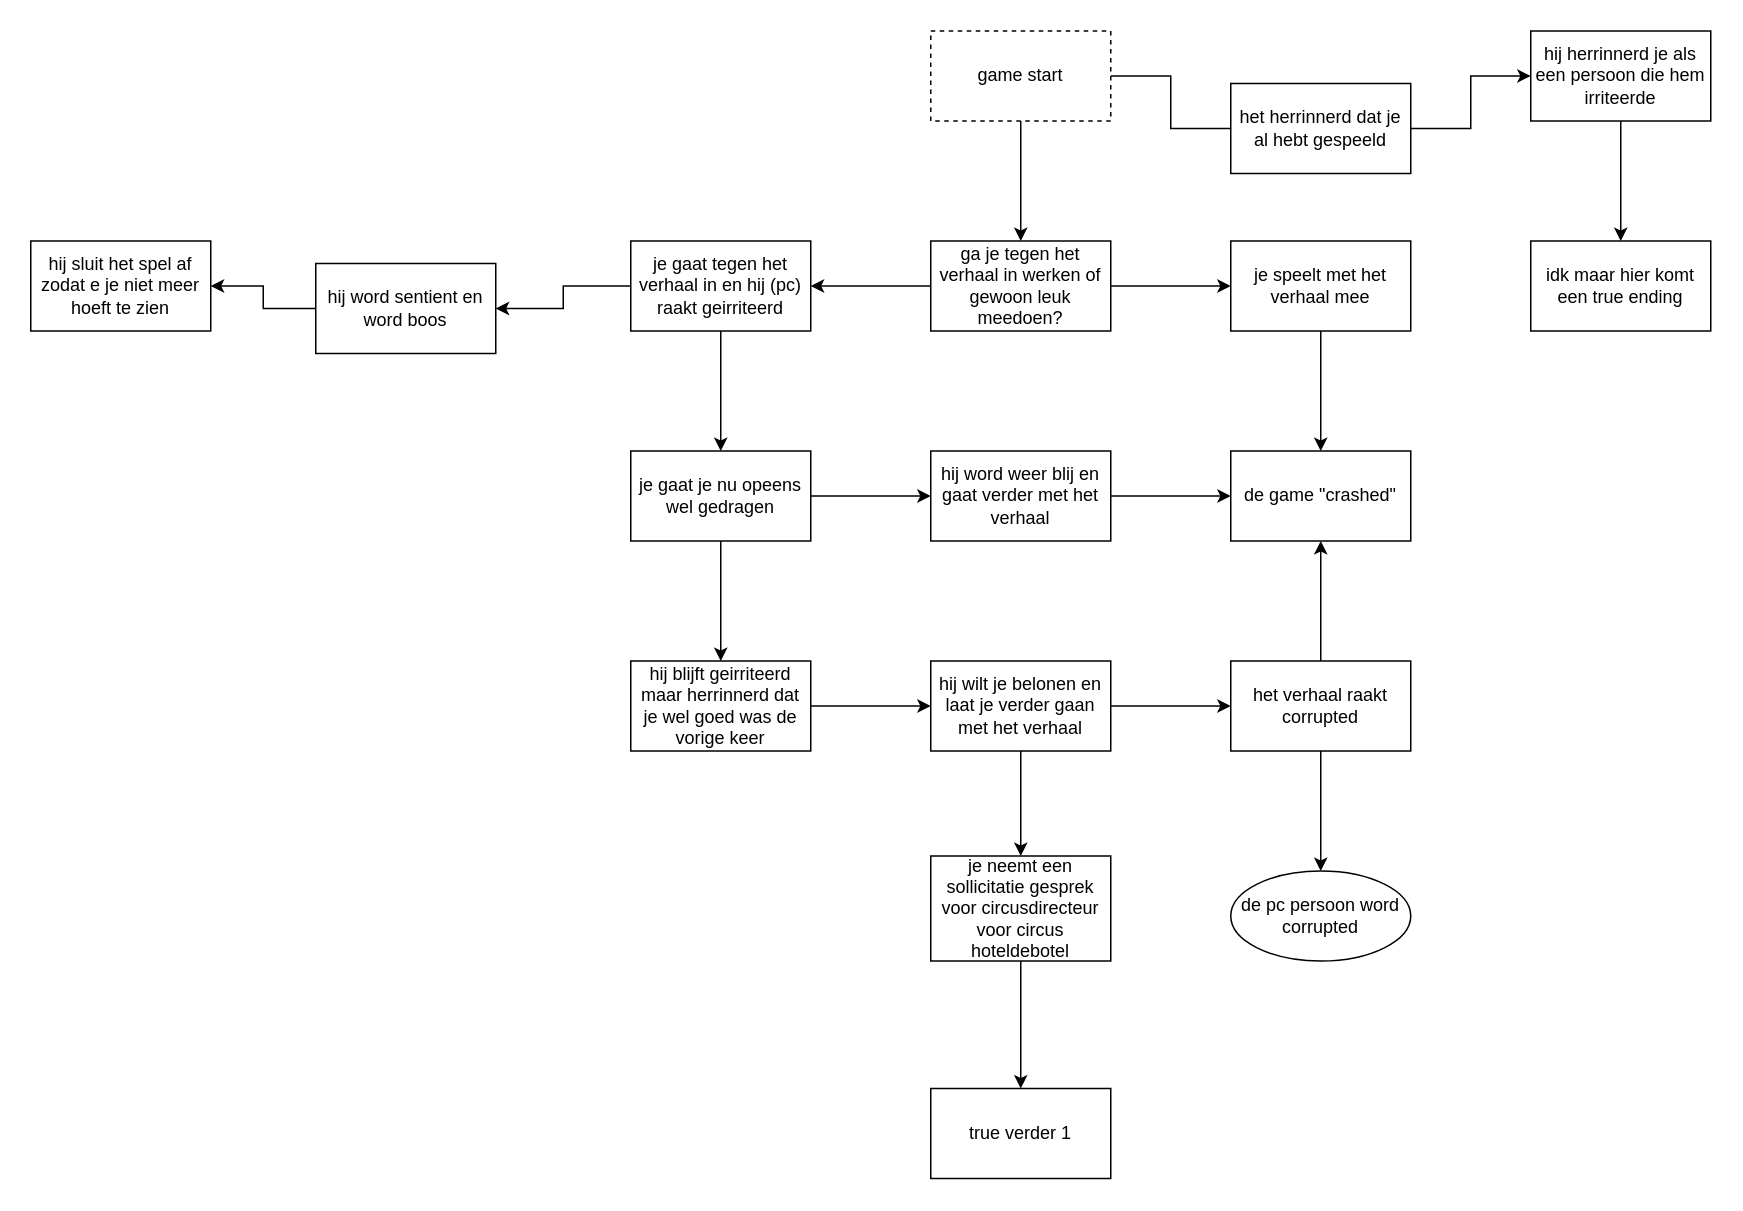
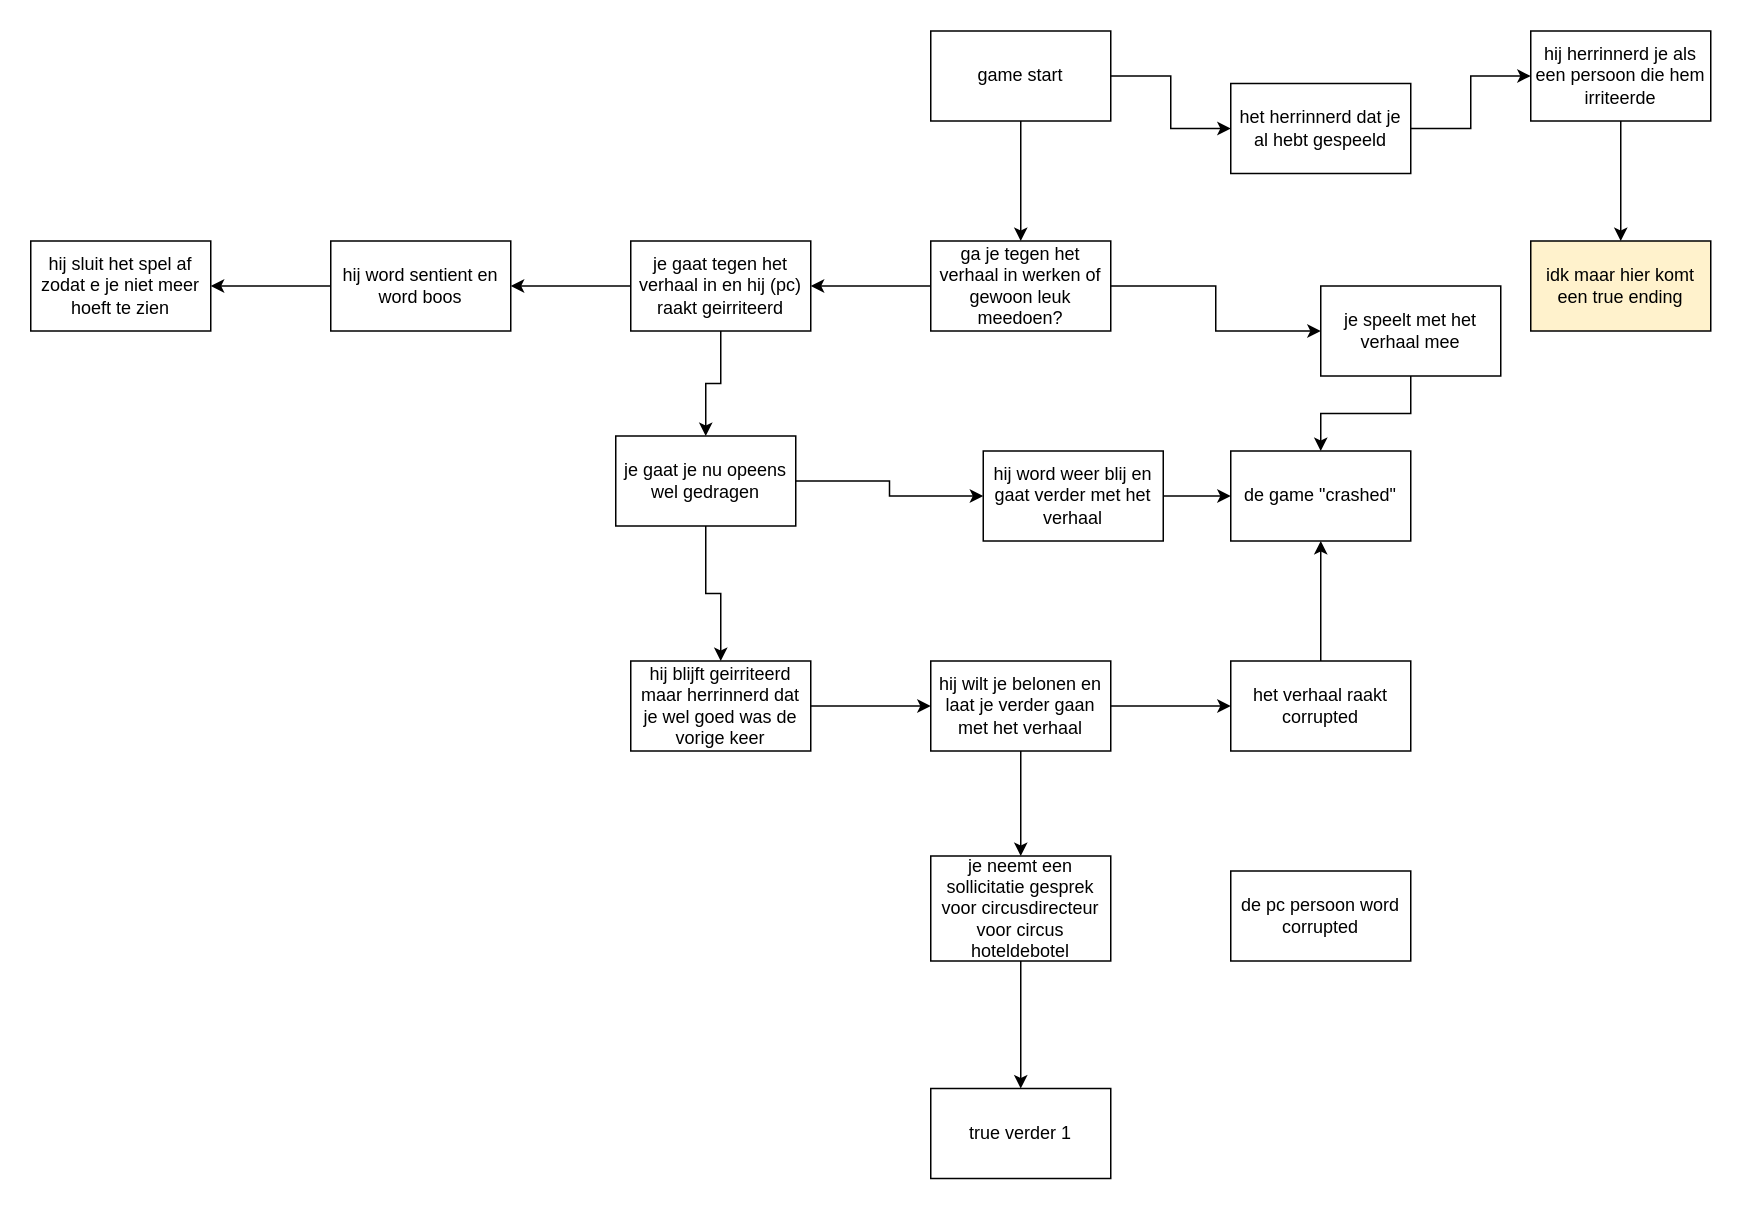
node "game start": style dashed -> solid
edge "game start" -- "het herrinnerd dat je al hebt gespeeld": arrowhead none -> classic
node "je speelt met het verhaal mee": moved (1321, 286) -> (1411, 331)
node "idk maar hier komt een true ending": fillcolor #ffffff -> #fff2cc
node "hij word sentient en word boos": moved (406, 308) -> (421, 286)
node "je gaat je nu opeens wel gedragen": moved (721, 496) -> (706, 481)
node "hij word weer blij en gaat verder met het verhaal": moved (1021, 496) -> (1073, 496)
edge "het verhaal raakt corrupted" -> "de pc persoon word corrupted": removed
node "de pc persoon word corrupted": shape ellipse -> rectangle
